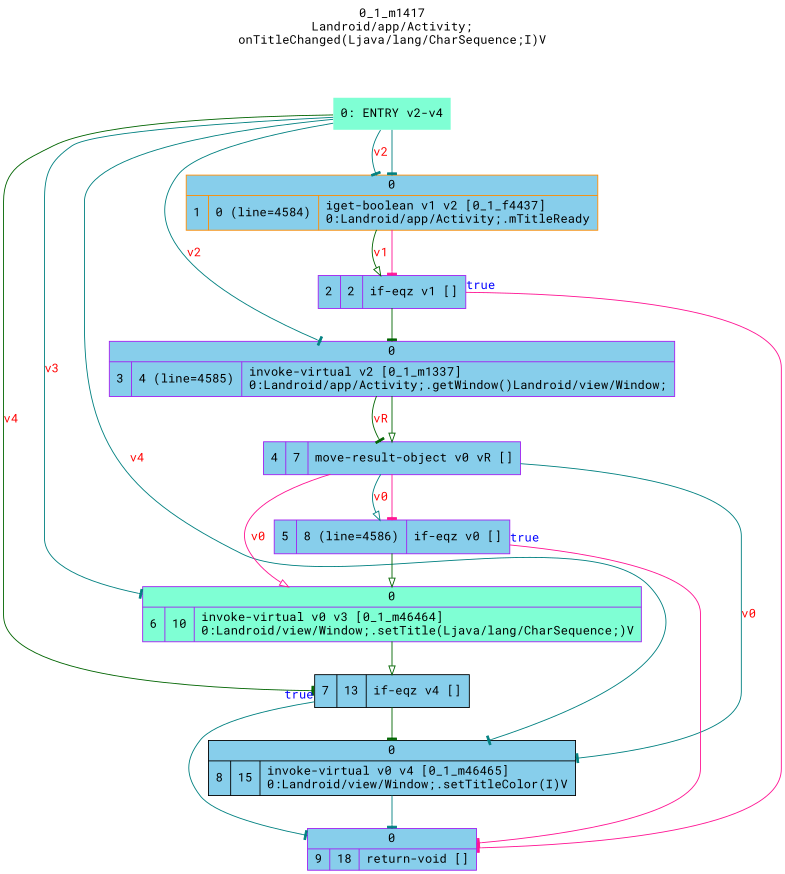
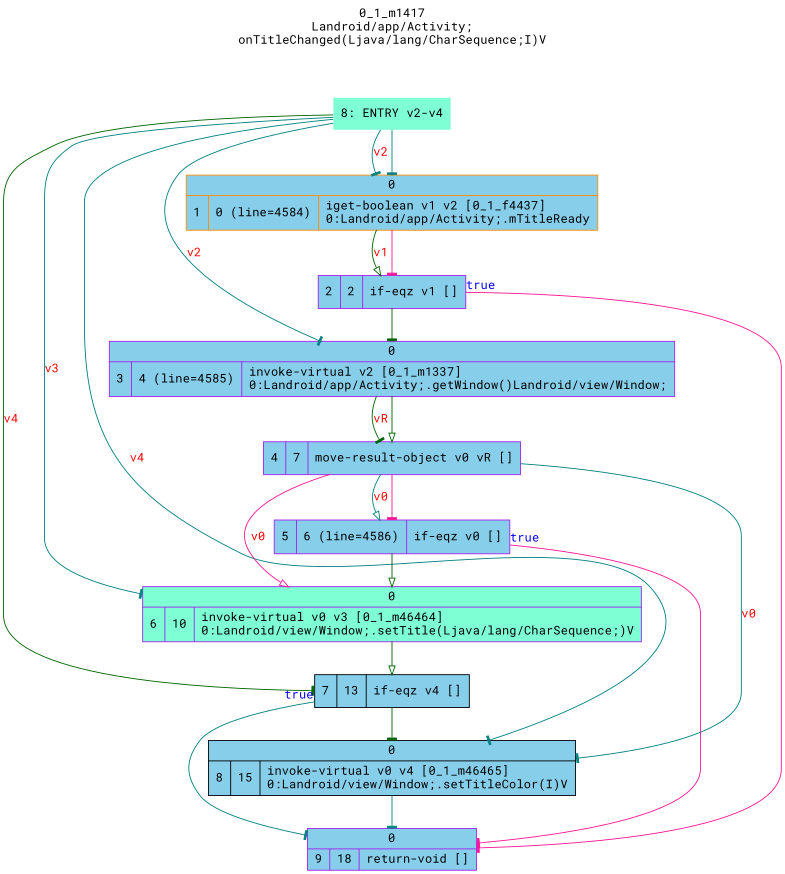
node "0: ENTRY v2-v4": label "0: ENTRY v2-v4" -> "8: ENTRY v2-v4"
node "5": text "8 (line=4586)" -> "6 (line=4586)"
